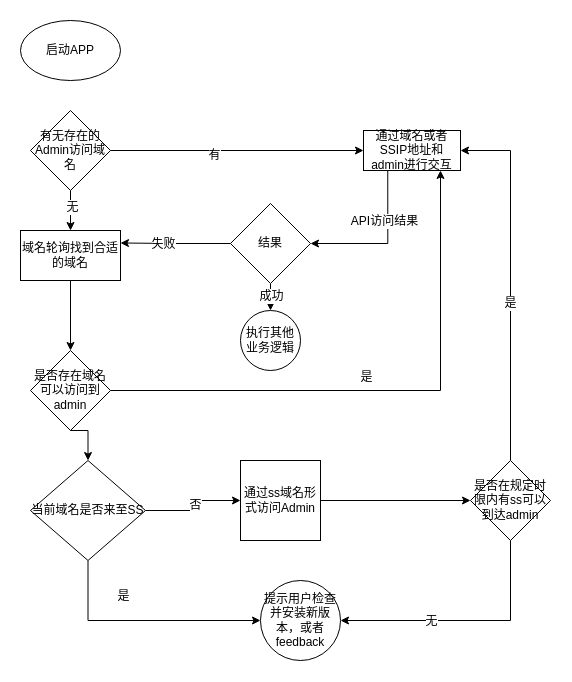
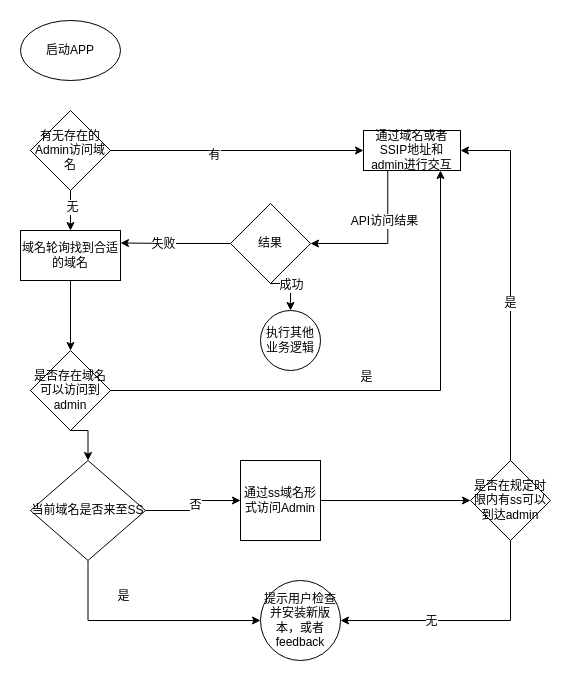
node "执行其他业务逻辑": moved (271, 341) -> (291, 341)
